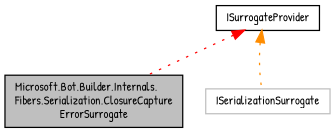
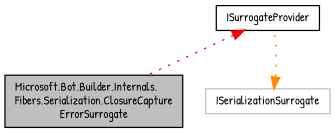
edge "ISerializationSurrogate" -> "ISurrogateProvider": reversed
